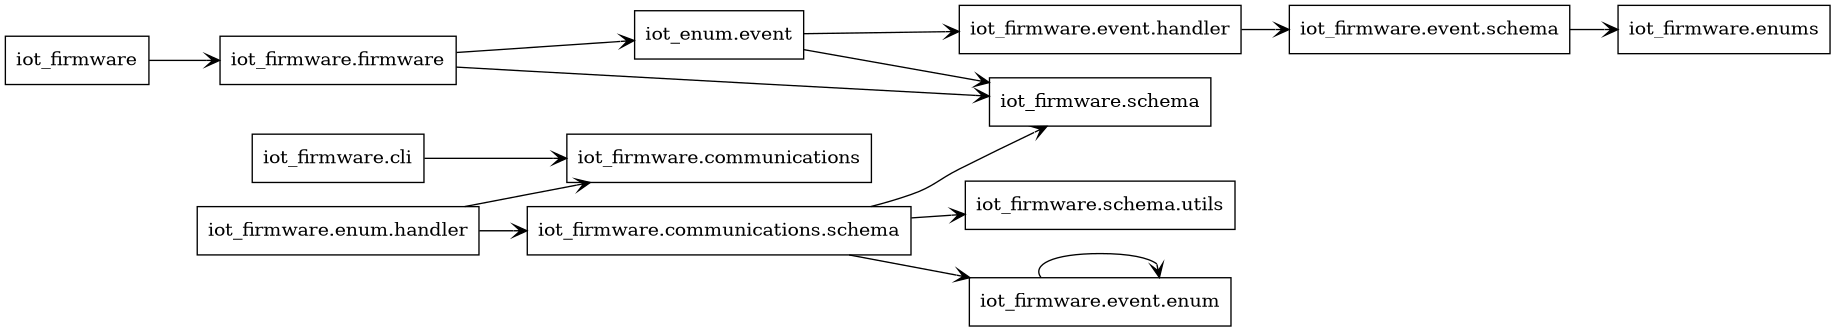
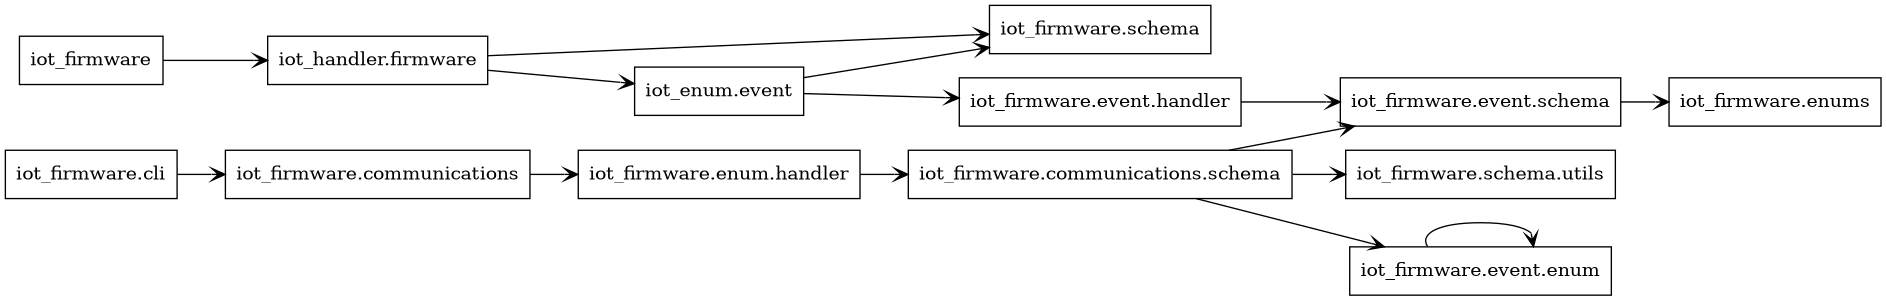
node "iot_firmware.firmware": label "iot_firmware.firmware" -> "iot_handler.firmware"
edge "iot_firmware.communications.schema" -> "iot_firmware.schema": now "iot_firmware.communications.schema" -> "iot_firmware.event.schema"
edge "iot_firmware.enum.handler" -> "iot_firmware.communications": reversed
